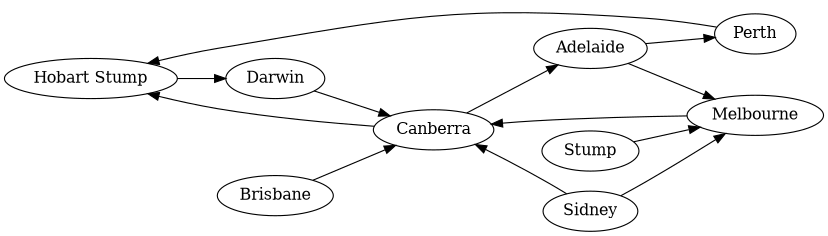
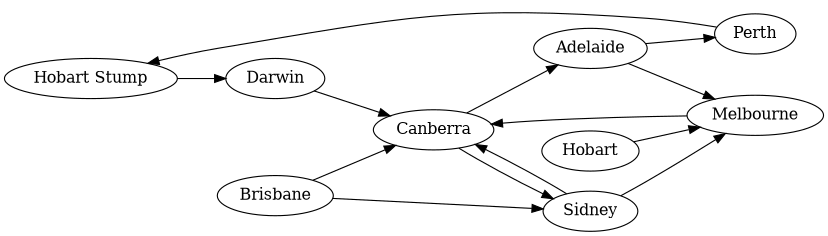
edge "Canberra" -> "Hobart Stump": now "Canberra" -> "Sidney"
node "Stump": label "Stump" -> "Hobart"
edge "Brisbane" -> "Sidney": added
